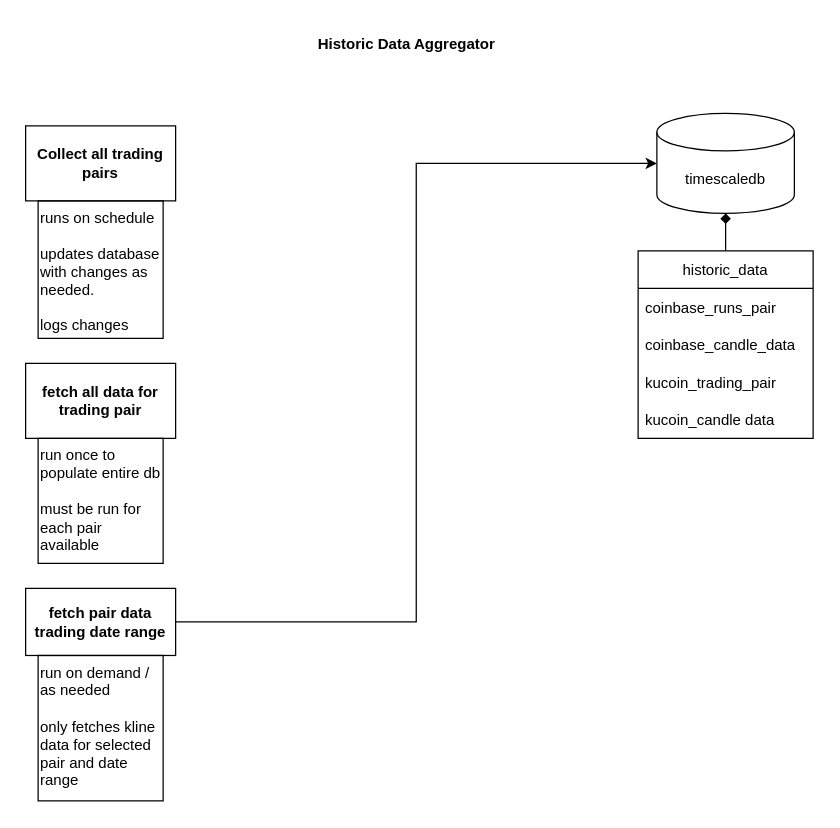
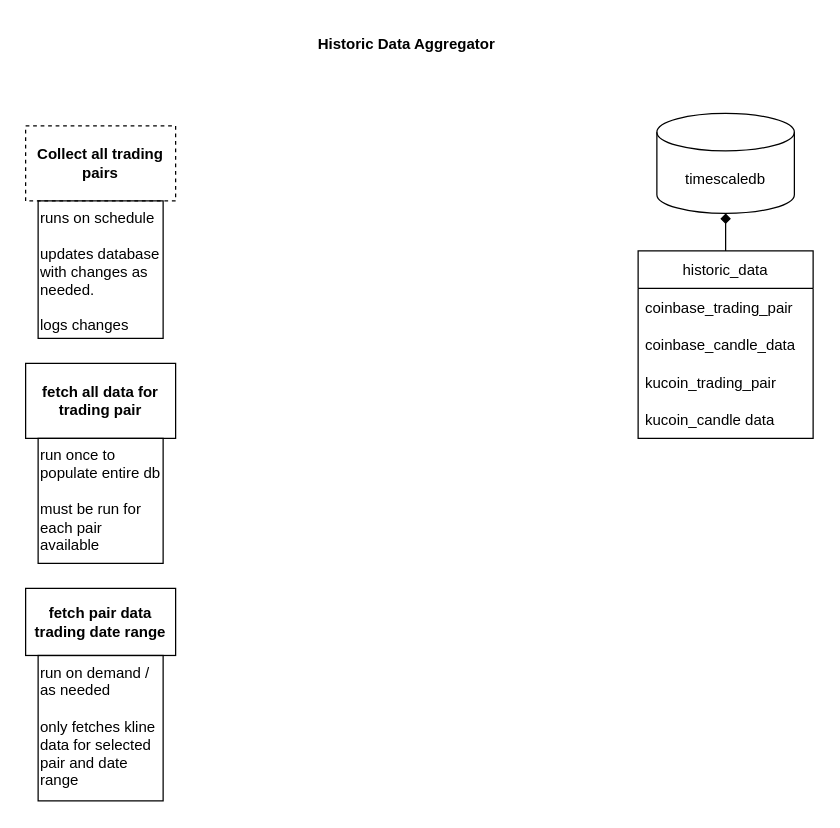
node "Collect all trading pairs": style solid -> dashed
node "coinbase_runs_pair": label "coinbase_runs_pair" -> "coinbase_trading_pair"
edge "fetch pair data trading date range" -> "timescaledb": removed
